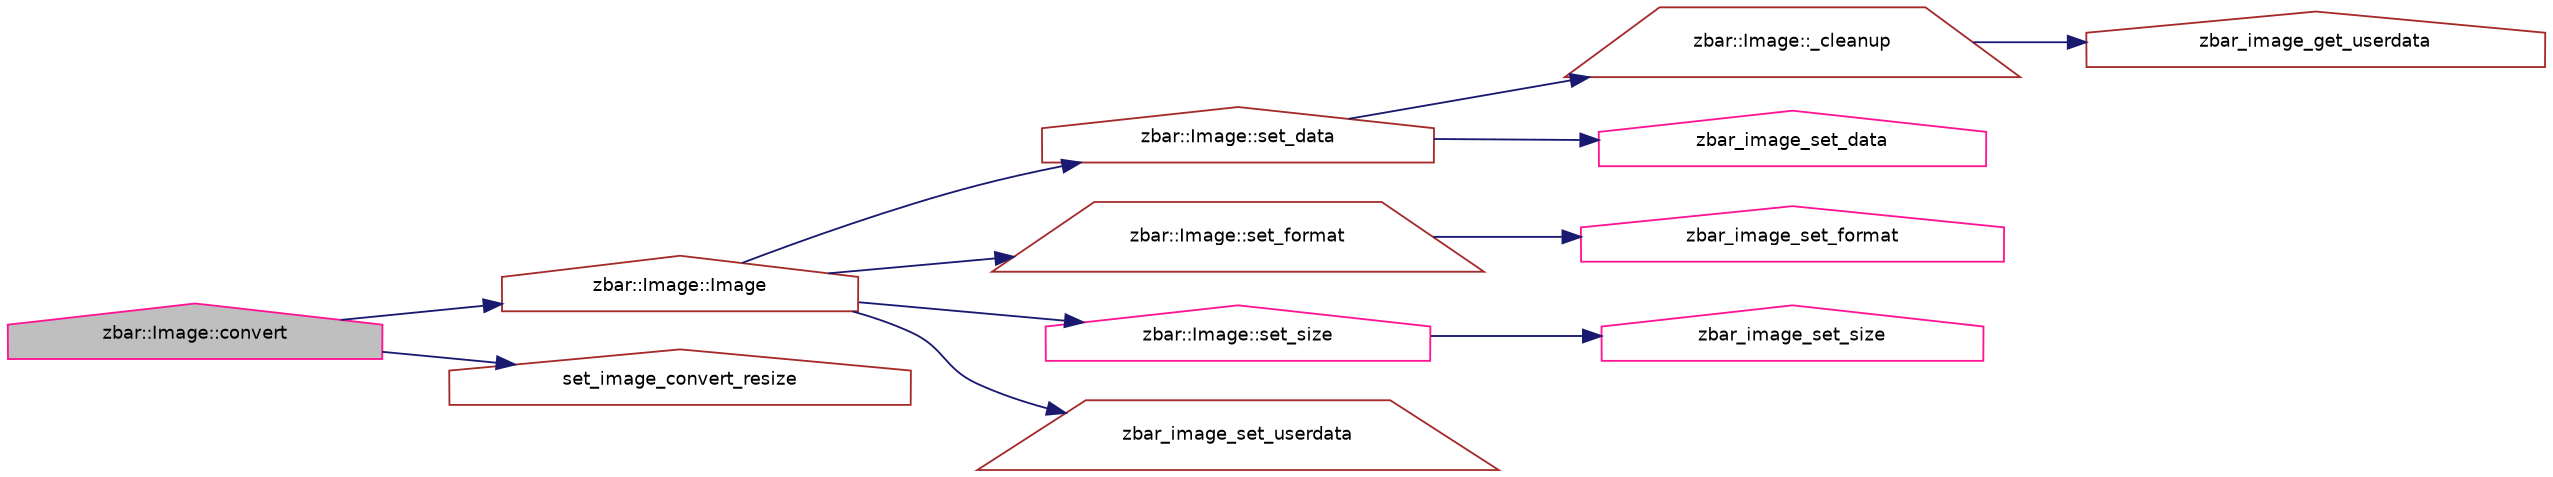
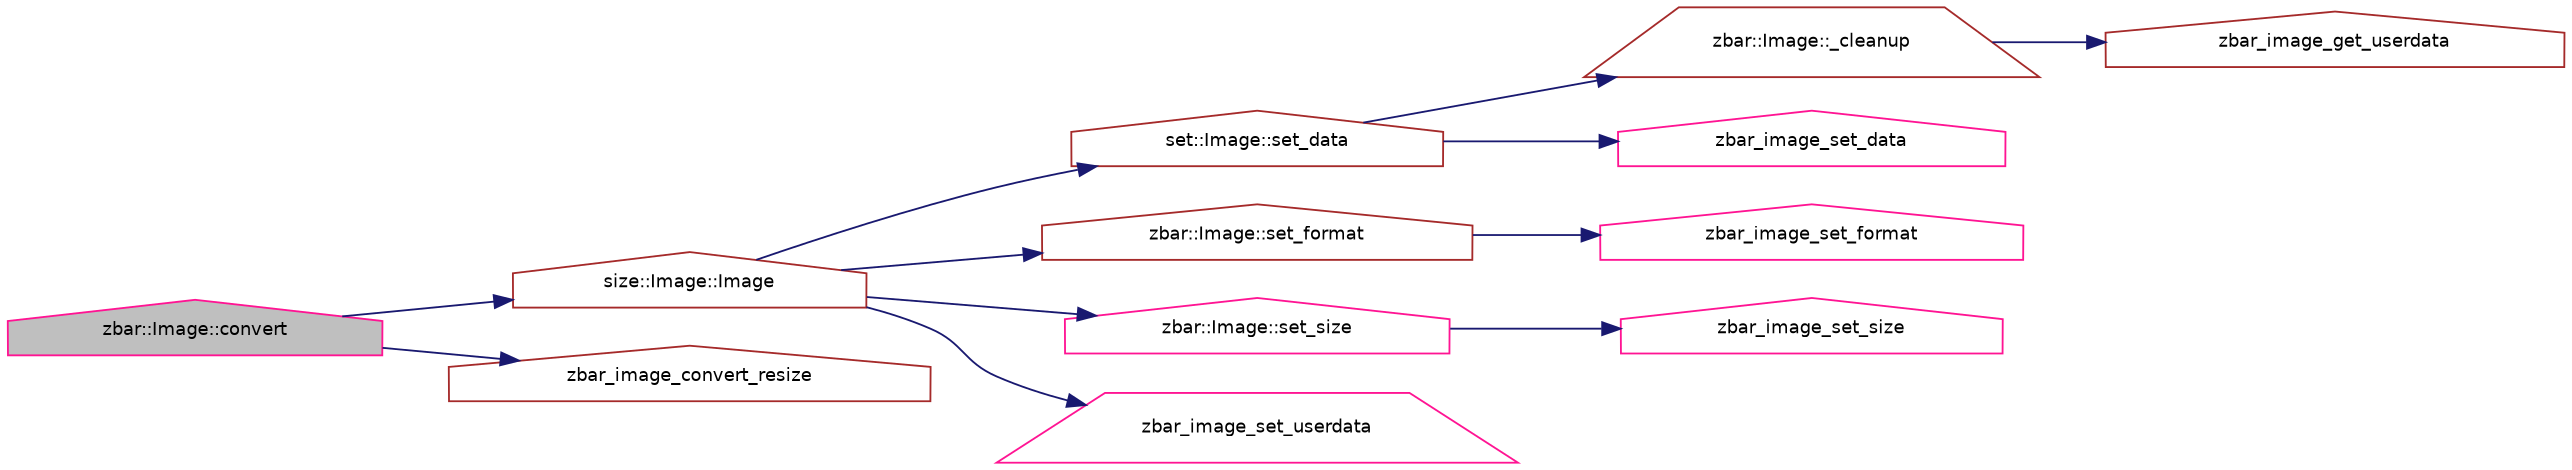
node "zbar::Image::set_data": label "zbar::Image::set_data" -> "set::Image::set_data"
node "zbar::Image::set_format": shape trapezium -> house
node "zbar::Image::Image": label "zbar::Image::Image" -> "size::Image::Image"
node "set_image_convert_resize": label "set_image_convert_resize" -> "zbar_image_convert_resize"
node "zbar_image_set_userdata": color brown -> deeppink
